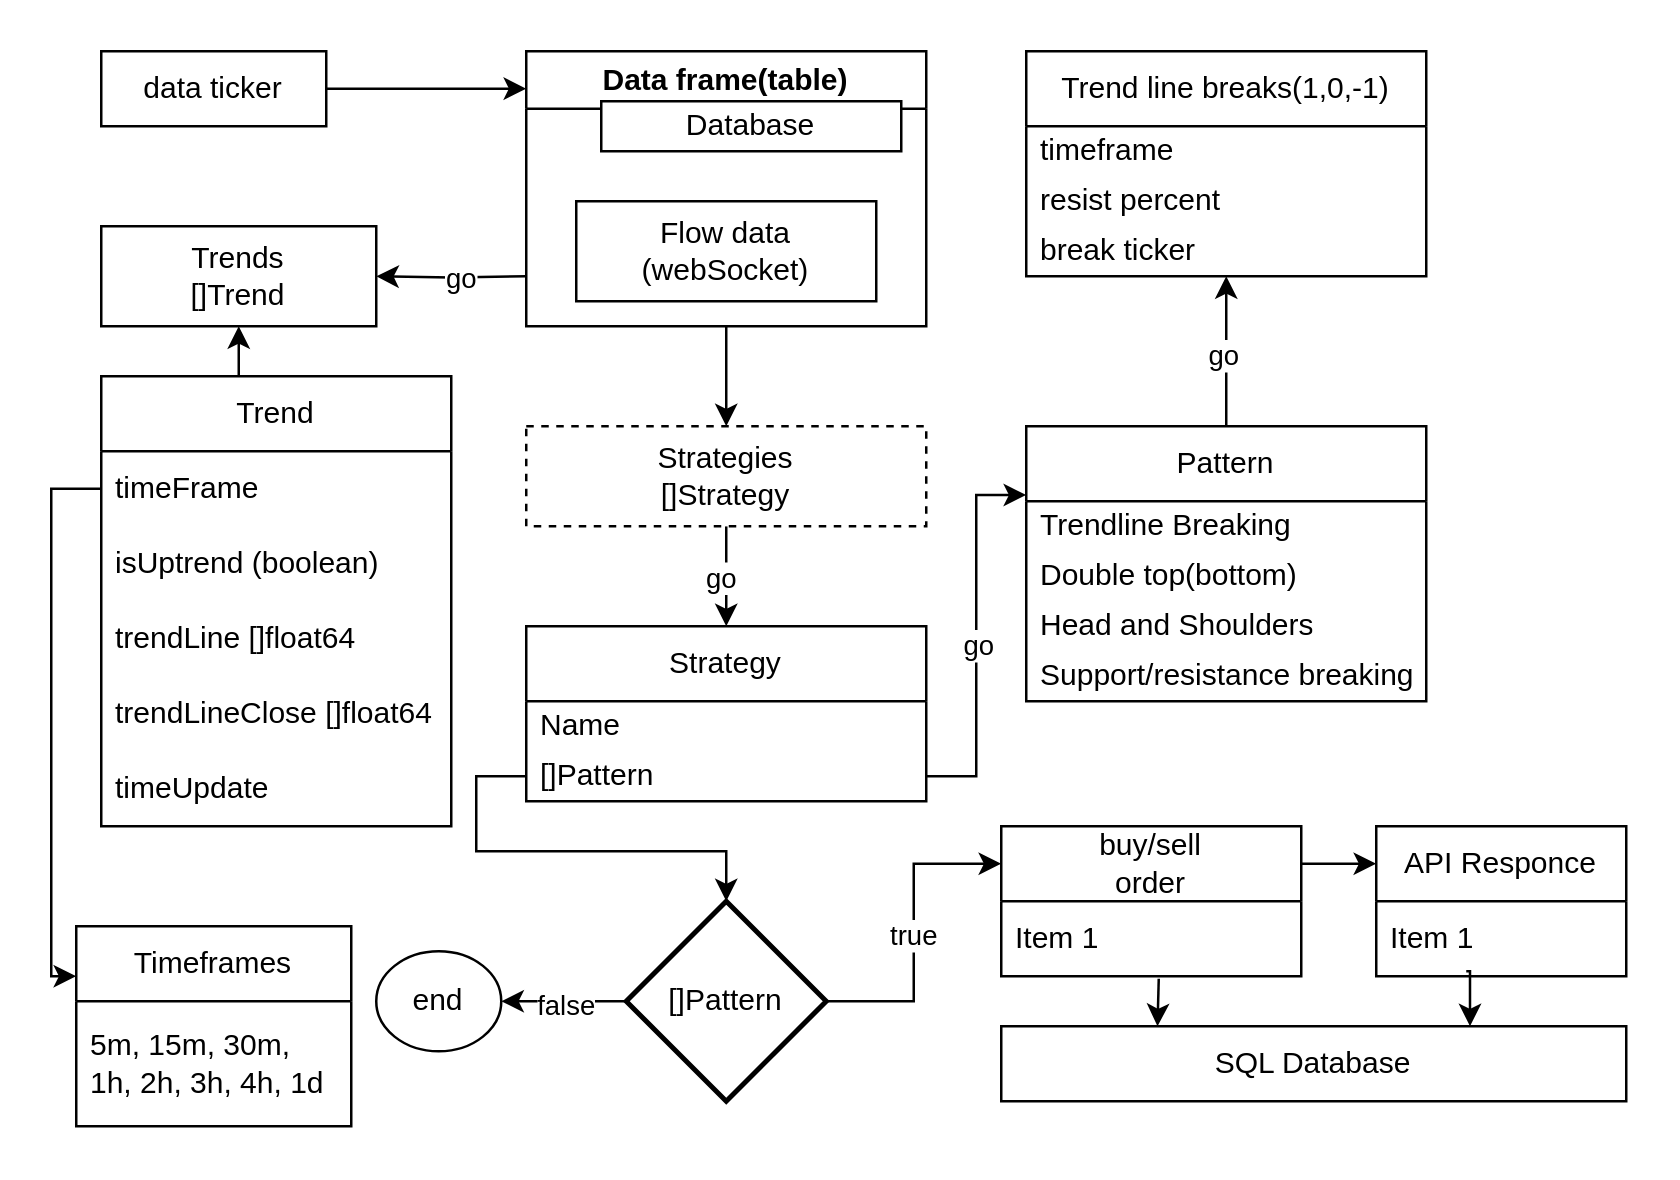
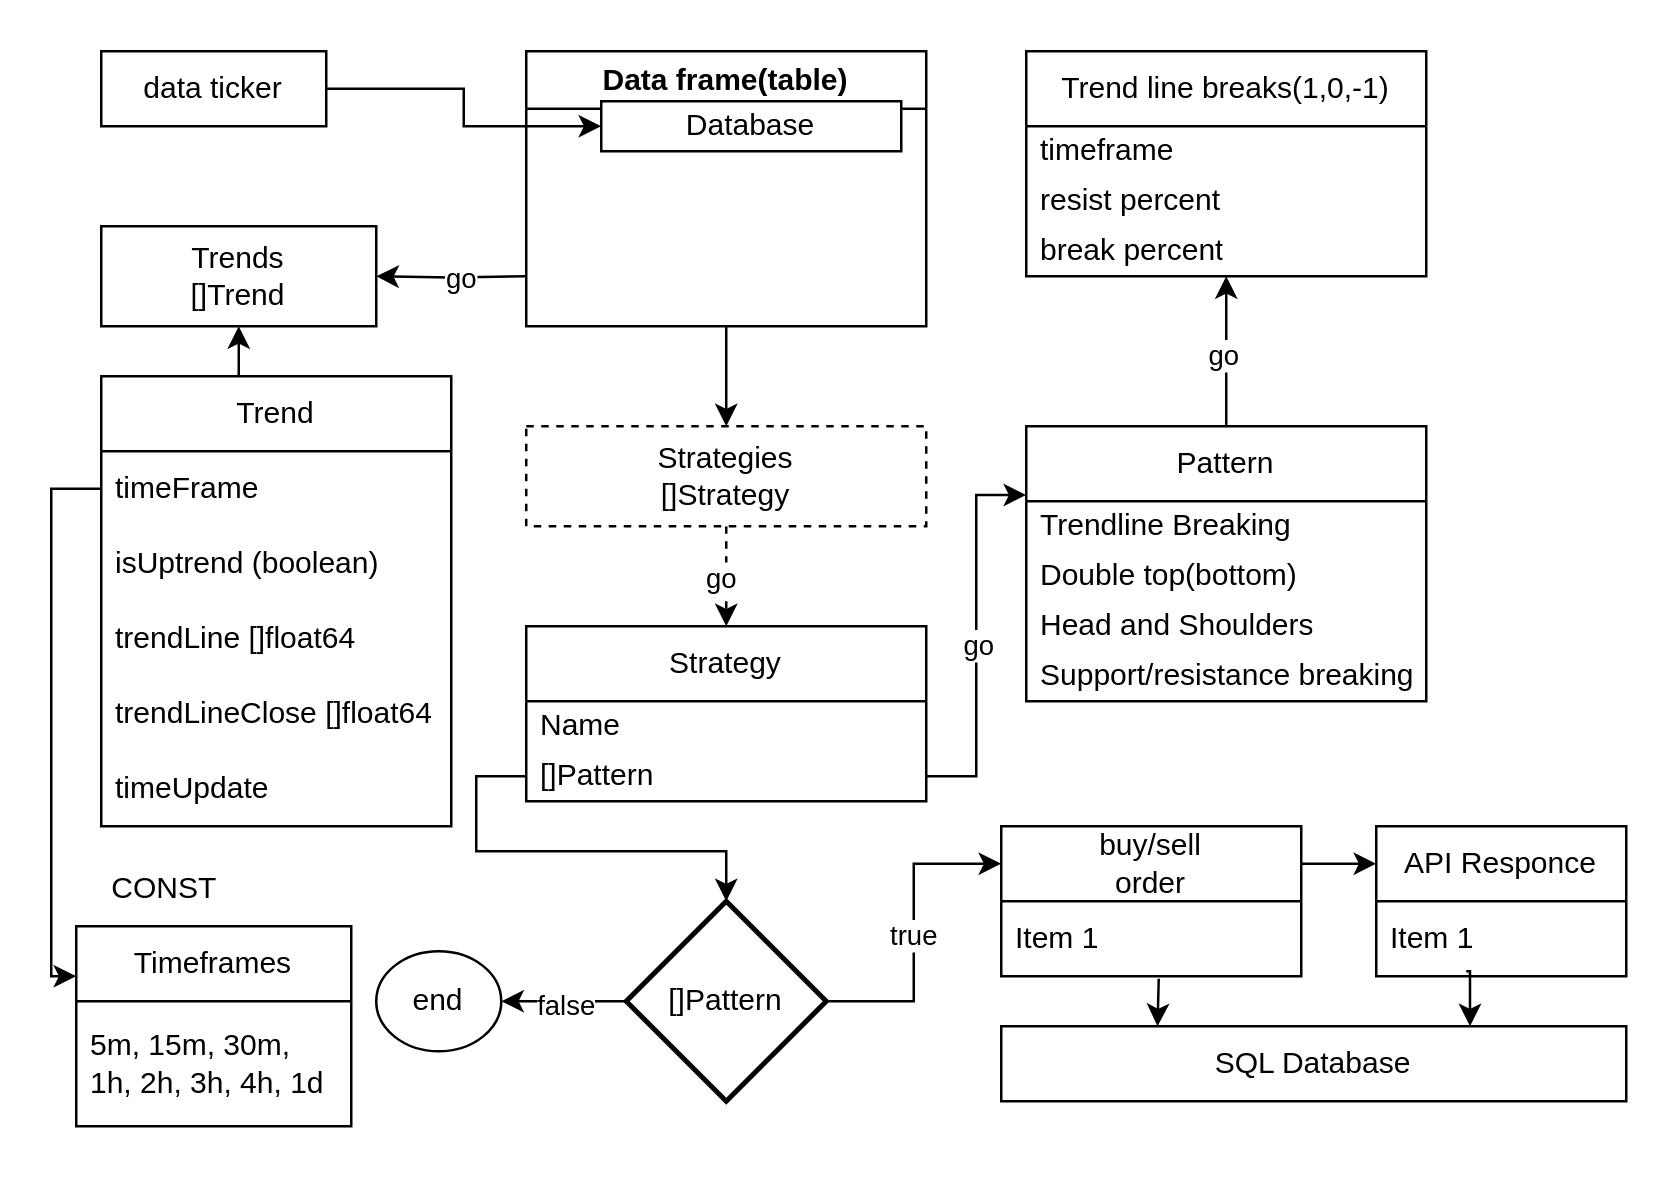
edge "data ticker" -> "Data frame(table)": now "data ticker" -> "Database"
node "Flow data (webSocket)": removed
node "break ticker": label "break ticker" -> "break percent"
edge "Strategies []Strategy" -> "Strategy": style solid -> dashed
node "CONST": added
